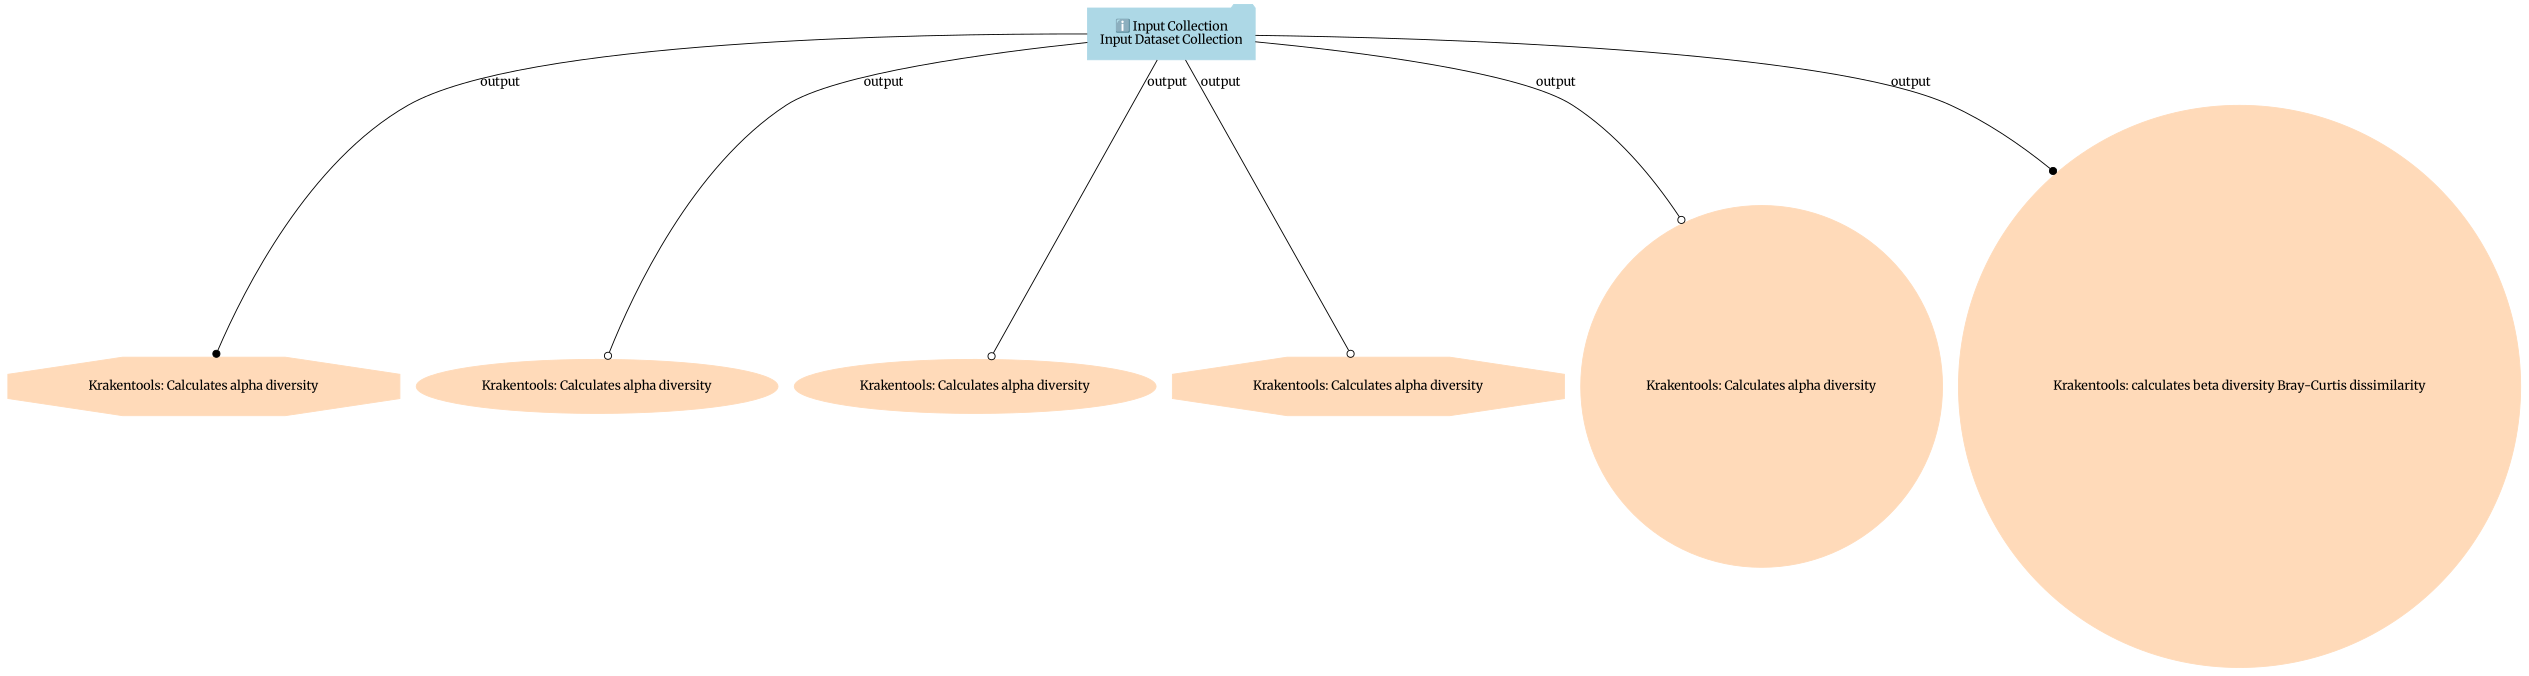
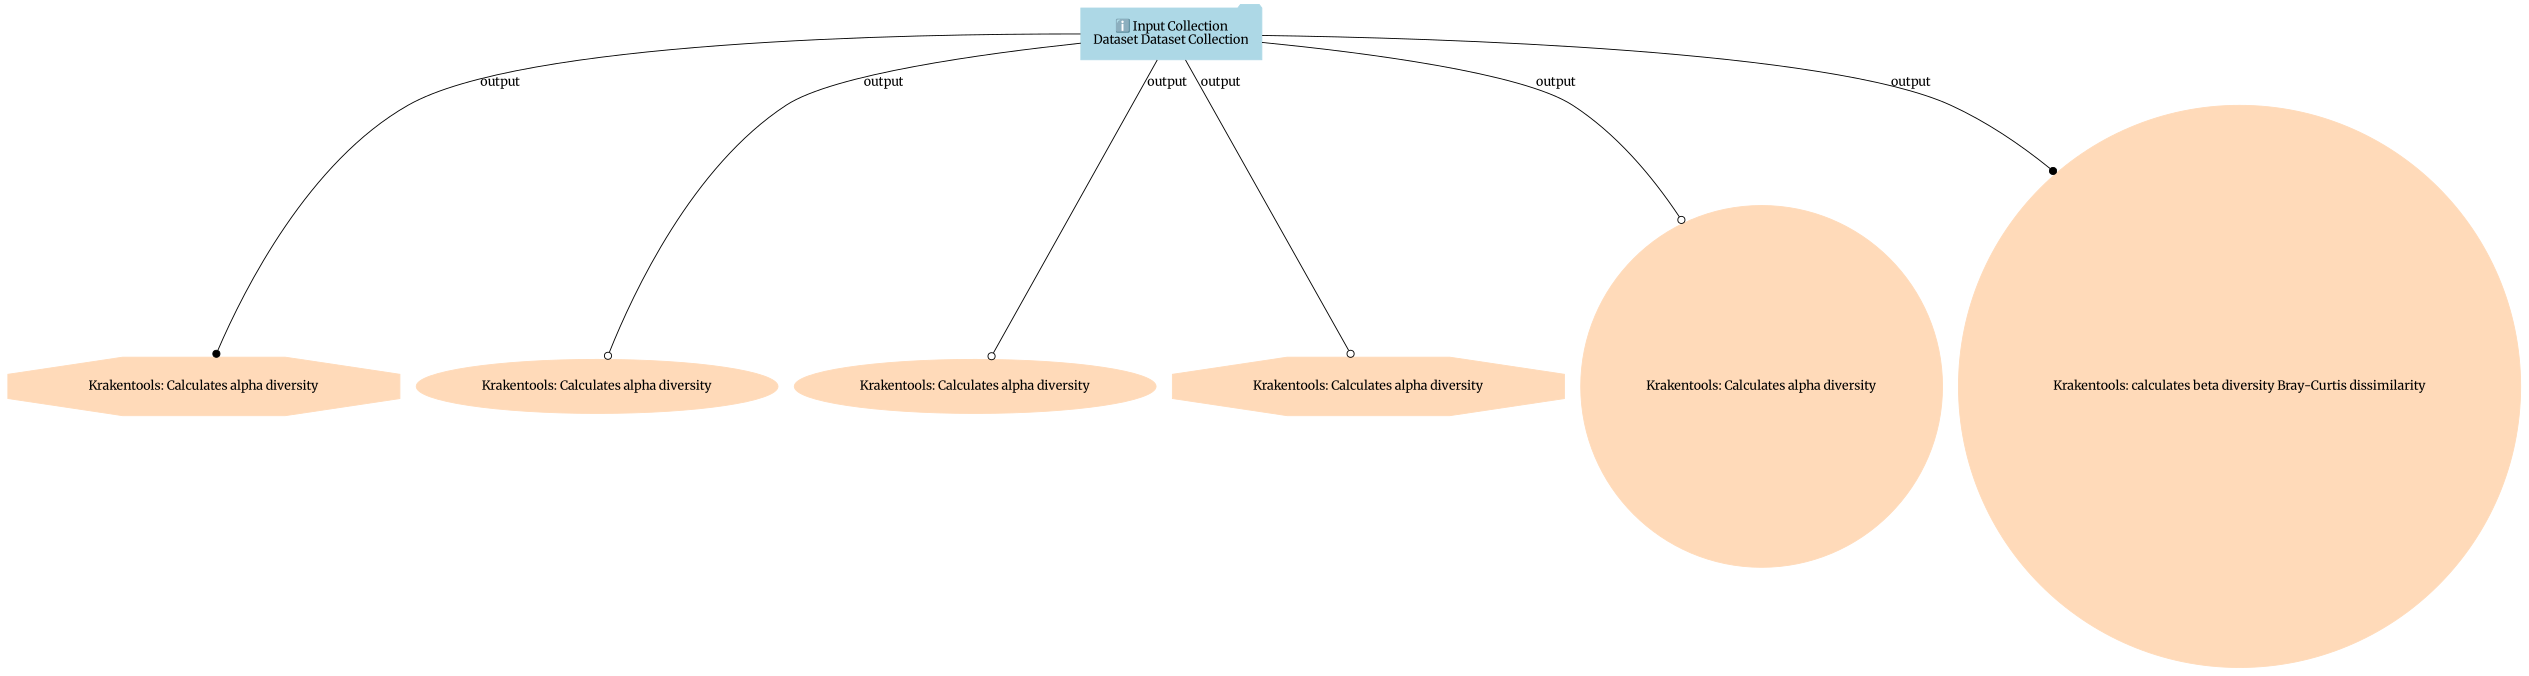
node "ℹ️ Input Collection Input Dataset Collection": label "ℹ️ Input Collection Input Dataset Collection" -> "ℹ️ Input Collection Dataset Dataset Collection"
